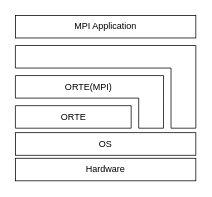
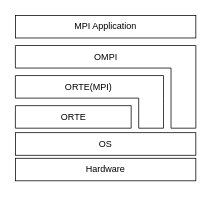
node "OMPI": added
